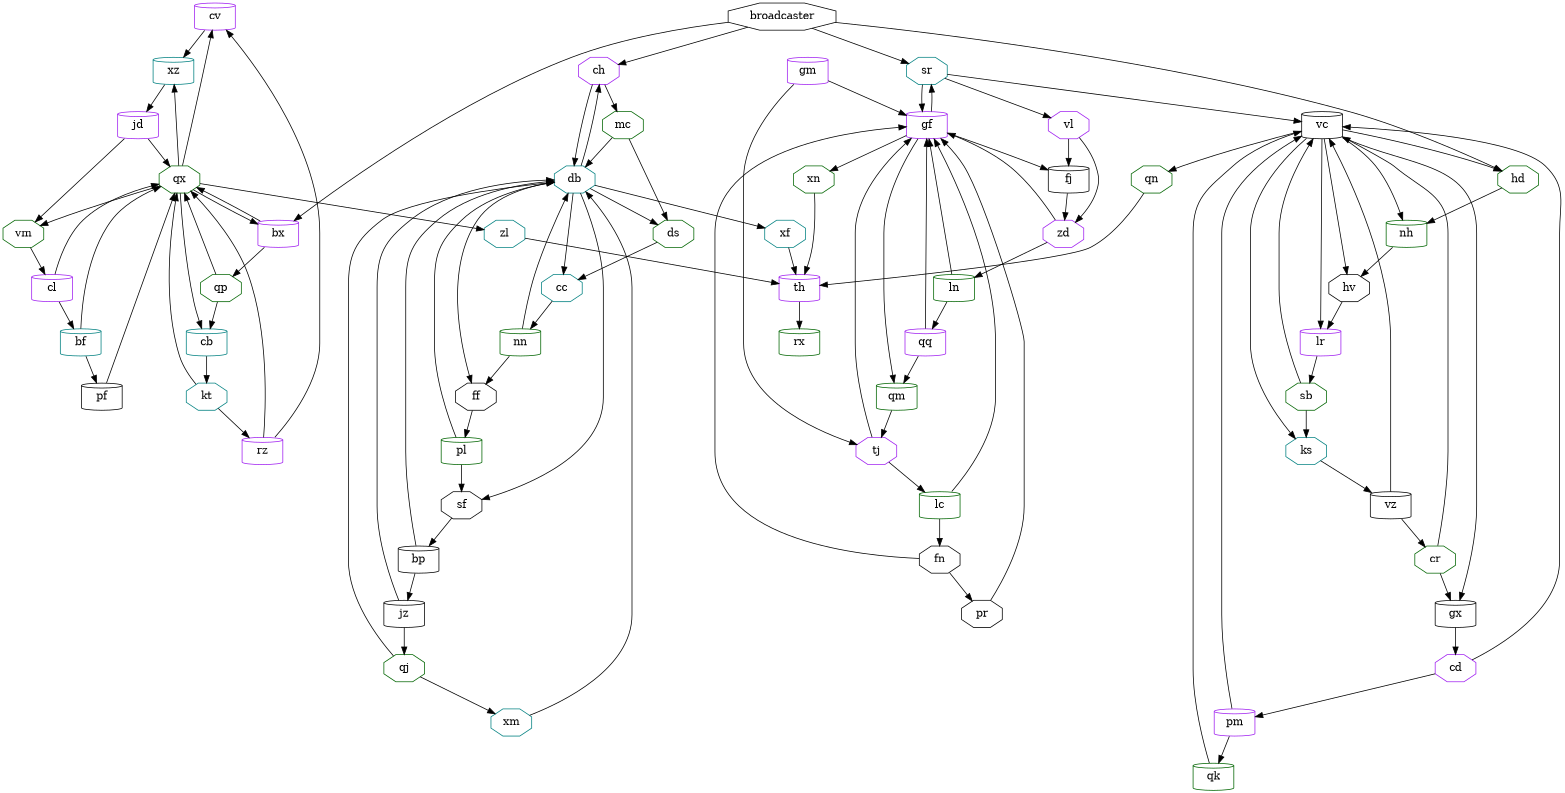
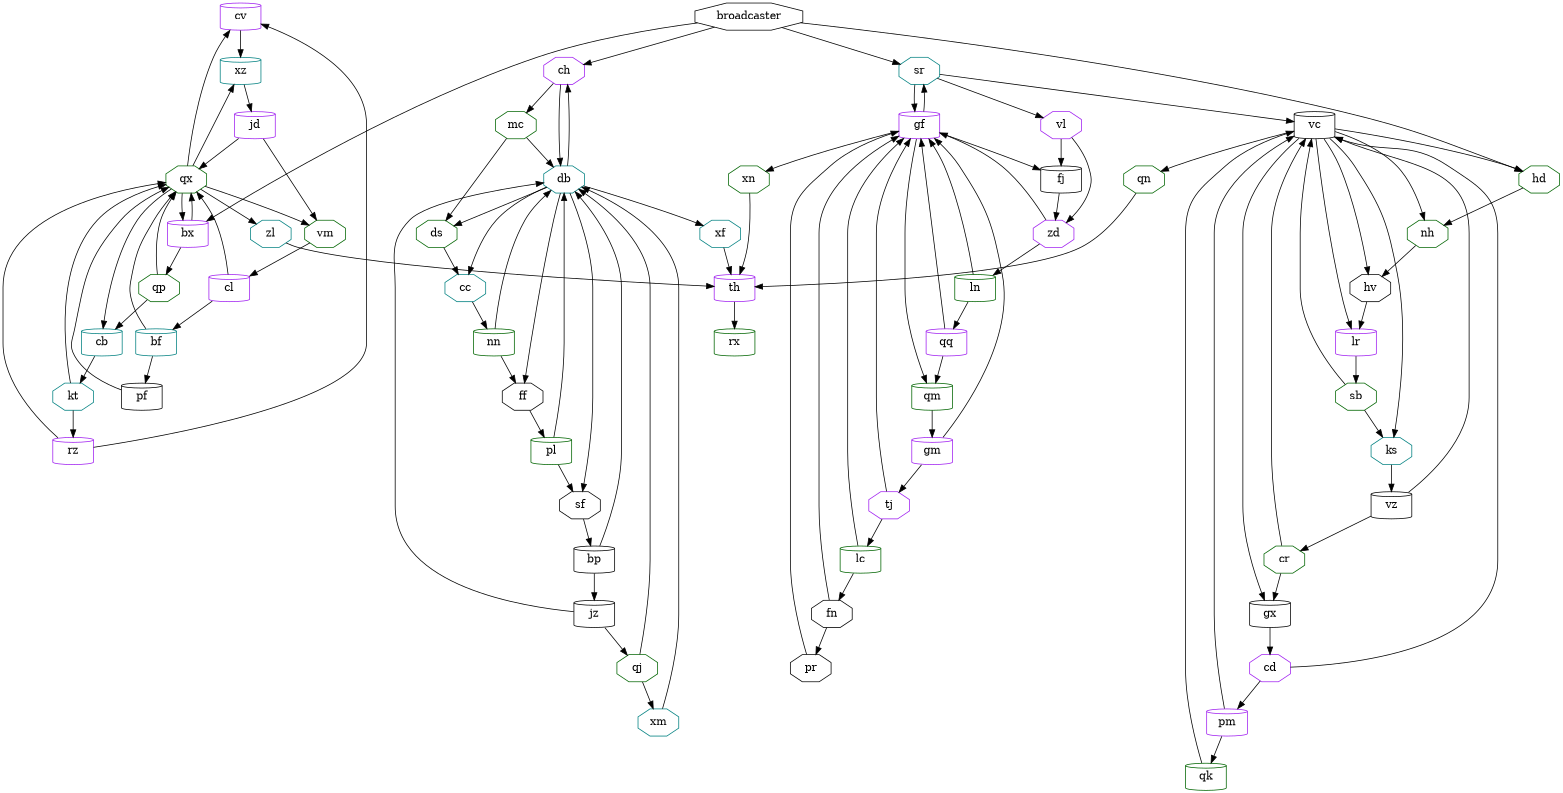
node "nh": shape cylinder -> octagon
edge "qm" -> "tj": now "qm" -> "gm"
